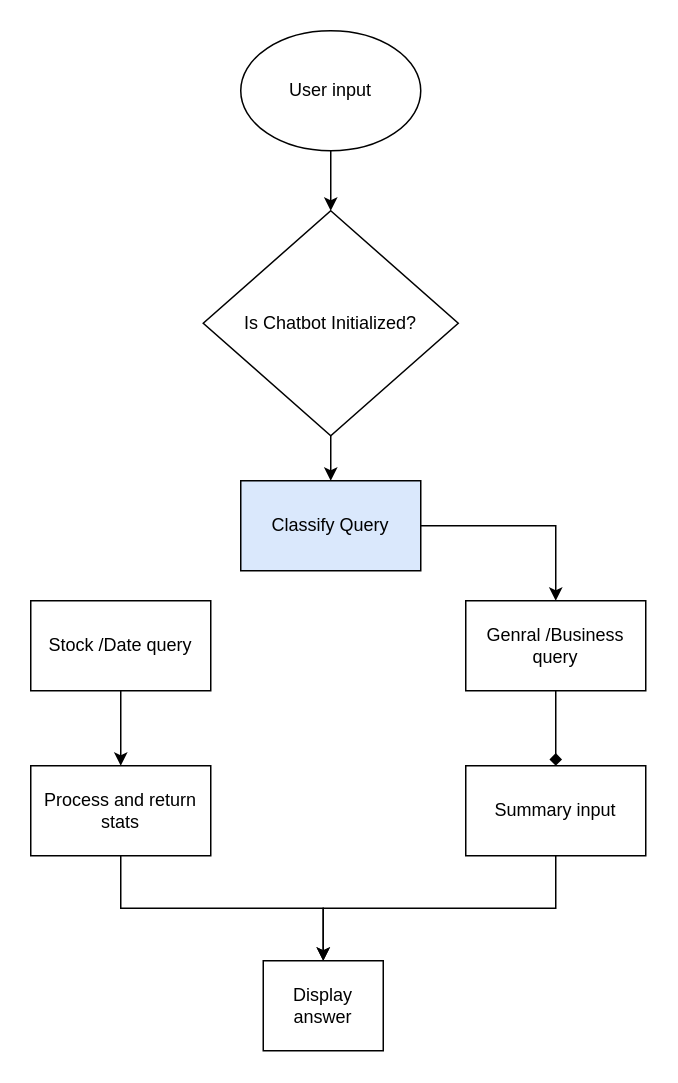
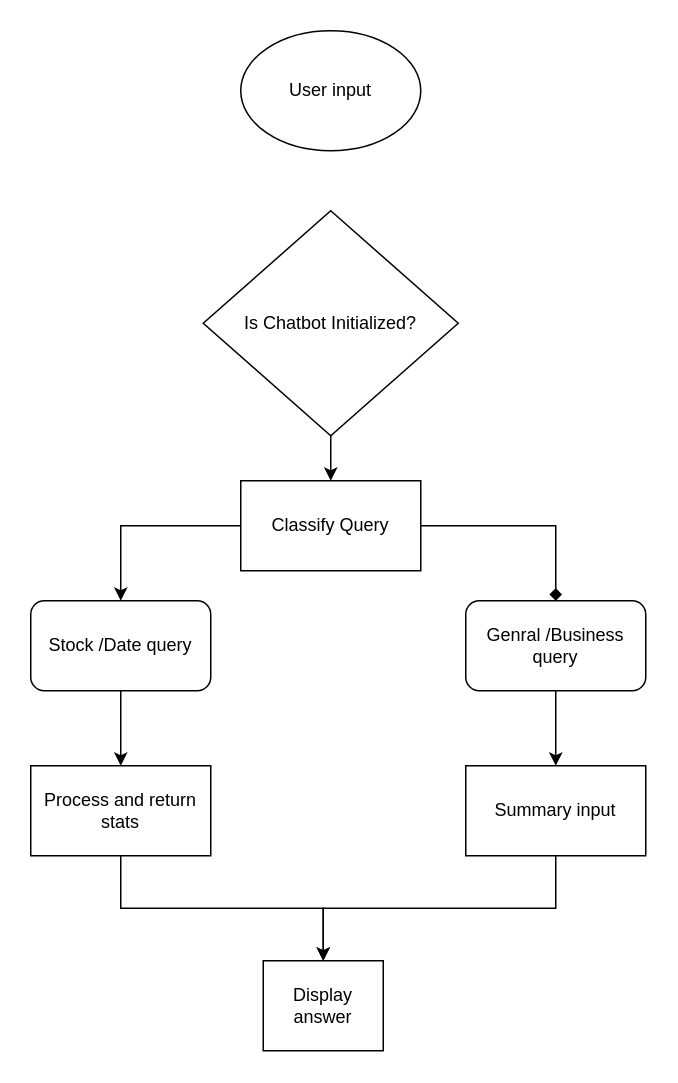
edge "User input" -> "Is Chatbot Initialized?": removed
edge "Classify Query" -> "Stock /Date query": added
node "Classify Query": fillcolor #dae8fc -> #ffffff
edge "Classify Query" -> "Genral /Business query": arrowhead classic -> diamond
node "Stock /Date query": shape rectangle -> rounded rectangle
node "Genral /Business query": shape rectangle -> rounded rectangle
edge "Genral /Business query" -> "Summary input": arrowhead diamond -> classic
